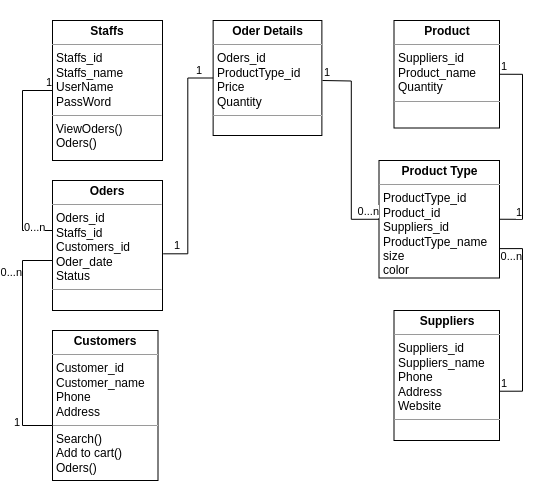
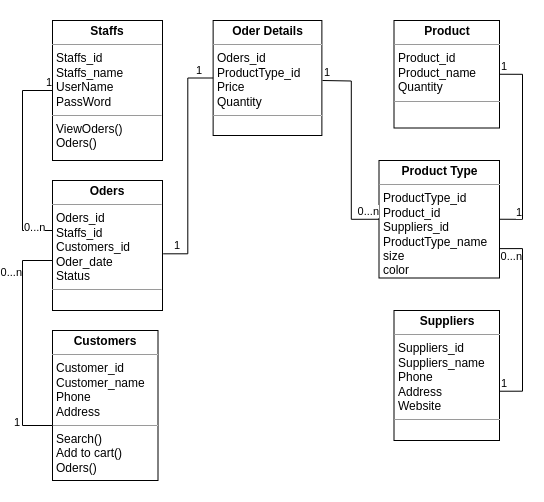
node "Product Suppliers_id Product_name Quantity": label "Product Suppliers_id Product_name Quantity" -> "Product Product_id Product_name Quantity"
